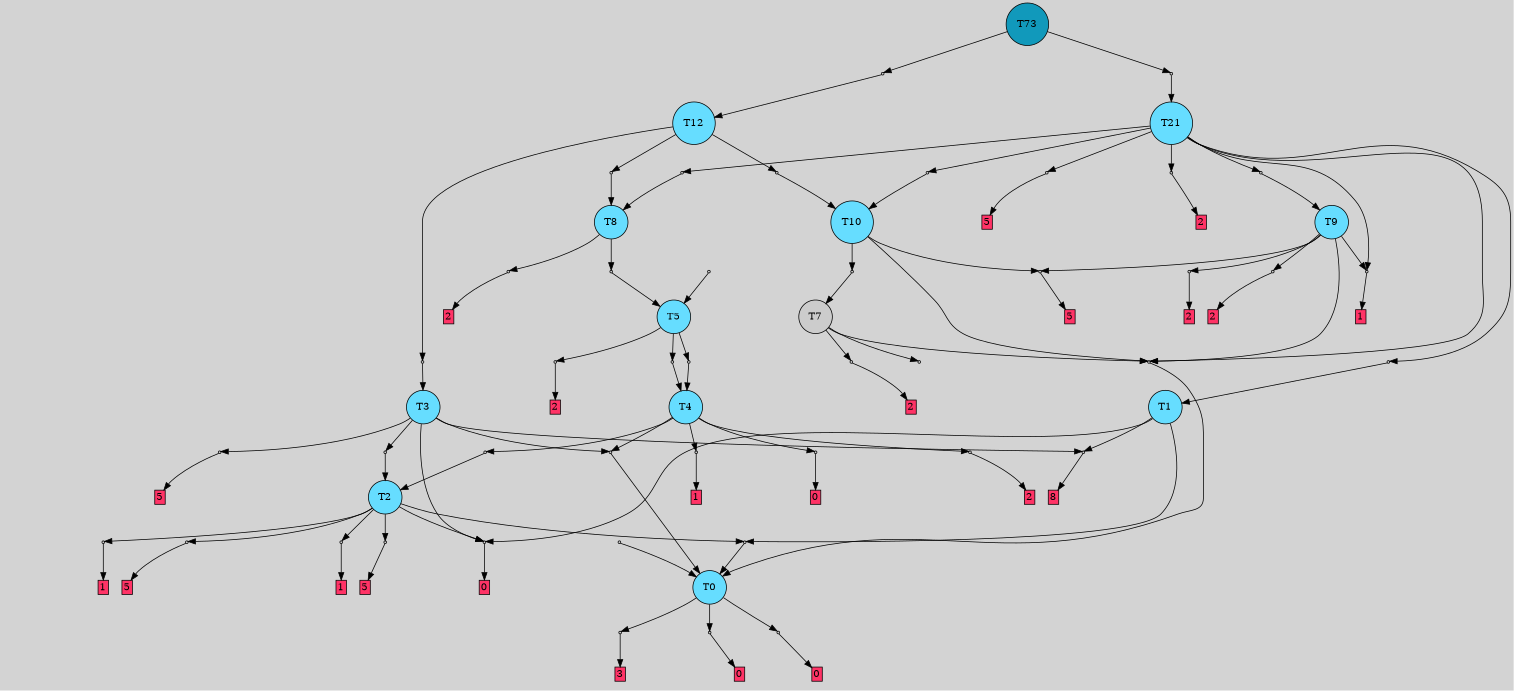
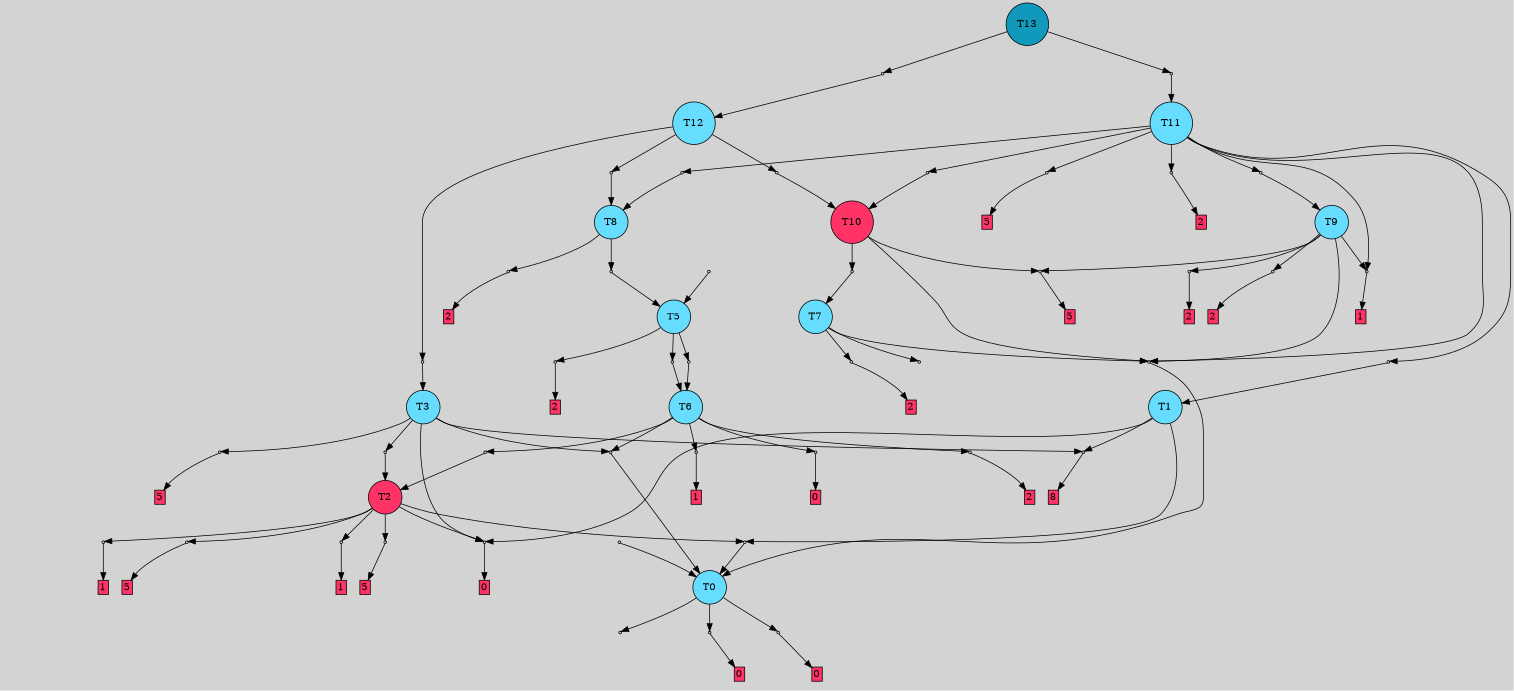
node "T73": label "T73" -> "T13"
node "T21": label "T21" -> "T11"
node "T10": fillcolor #66ddff -> #ff3366
node "T7": fillcolor #cccccc -> #66ddff
node "T4": label "T4" -> "T6"
node "T2": fillcolor #66ddff -> #ff3366
node "3": removed
